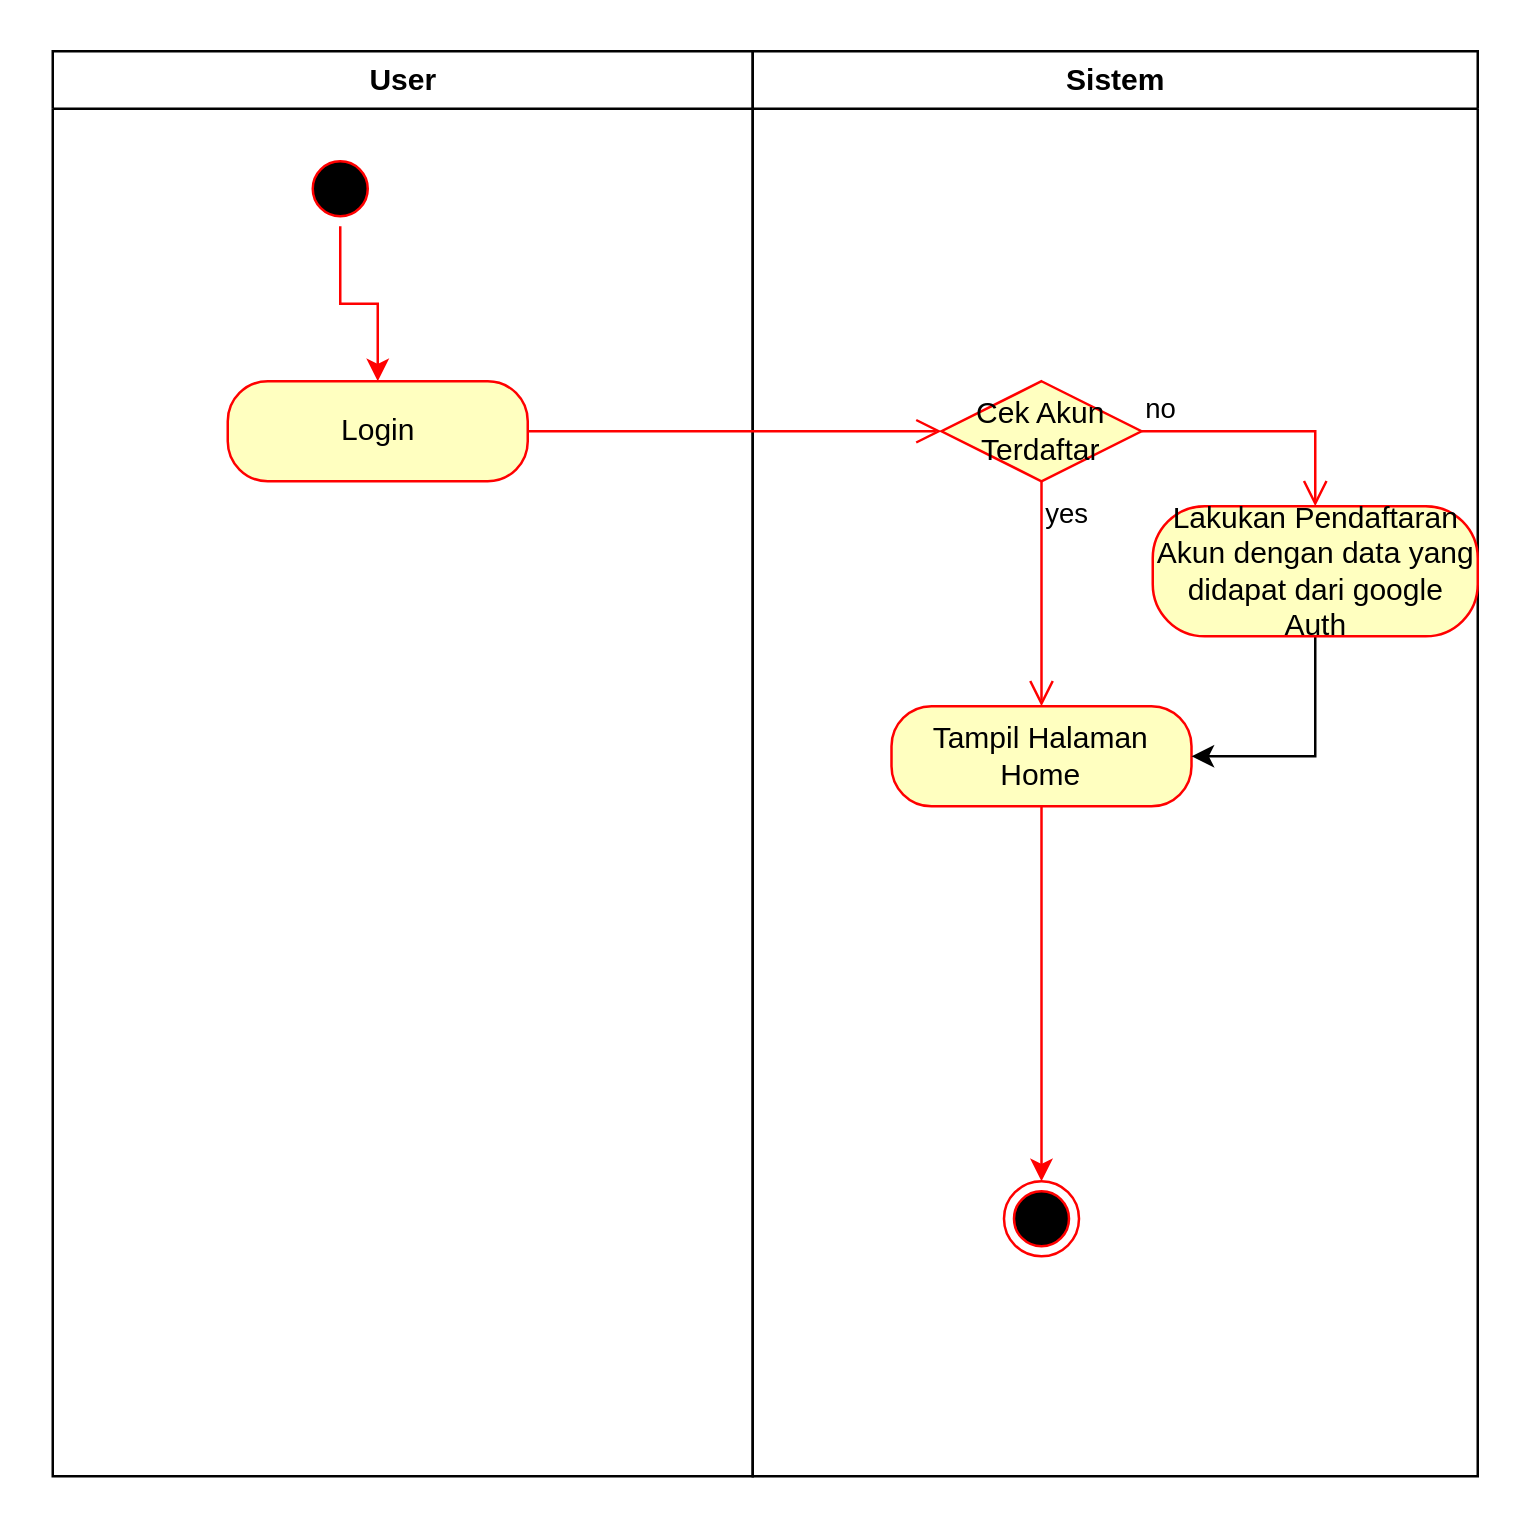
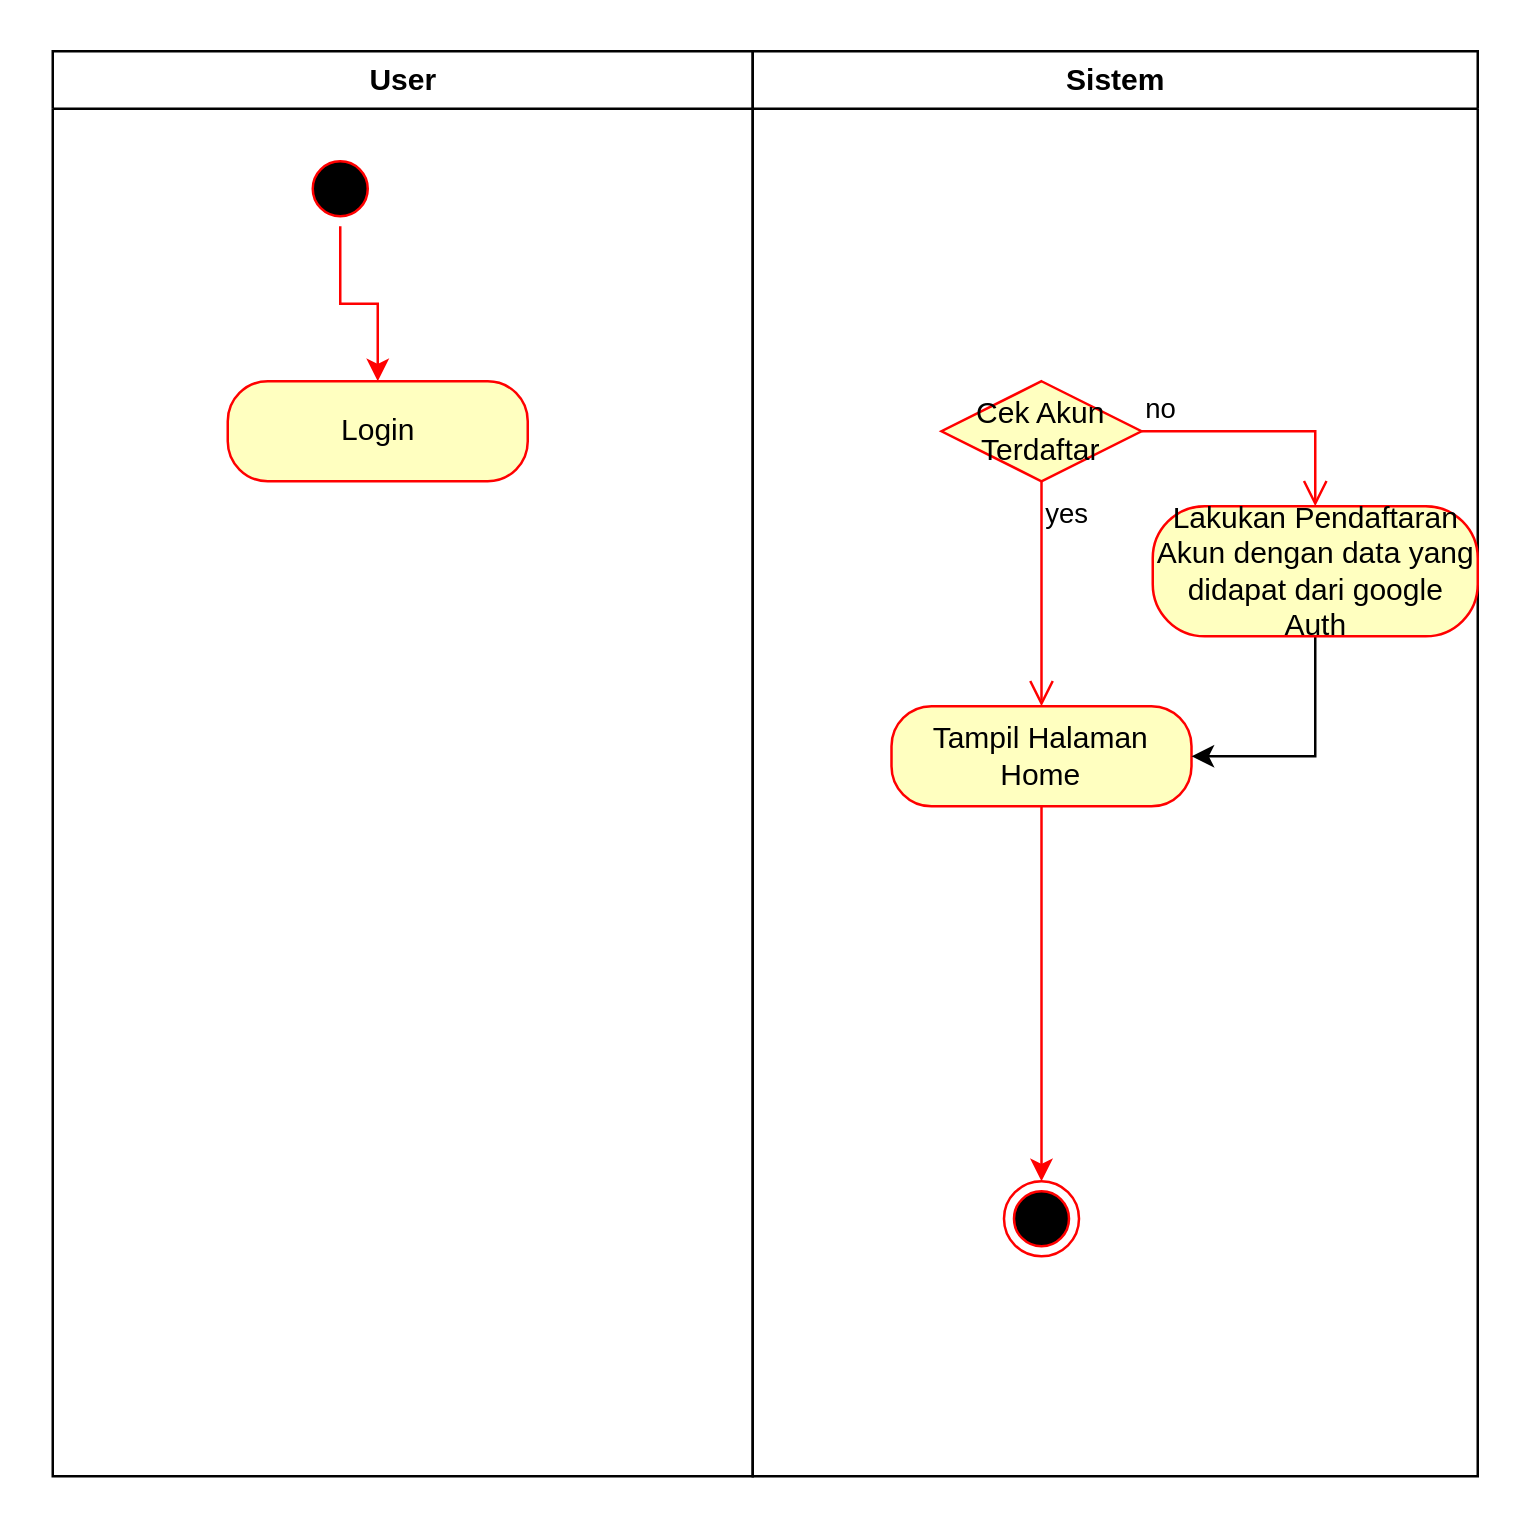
edge "Login" -> "Cek Akun Terdaftar": removed
